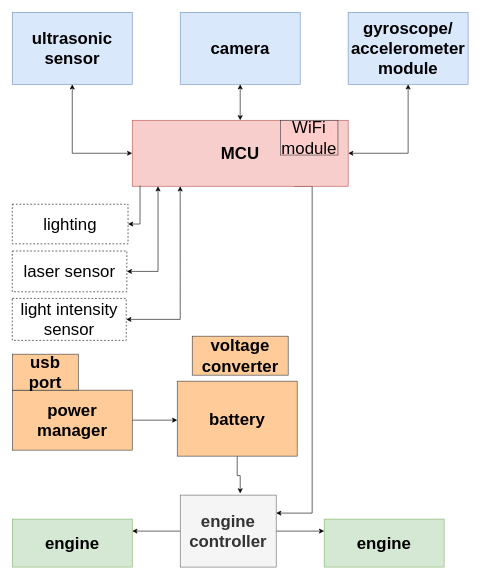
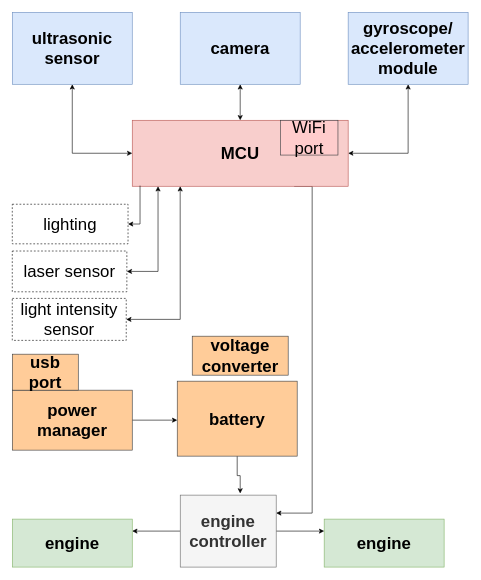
node "WiFi module": label "WiFi module" -> "WiFi port"
